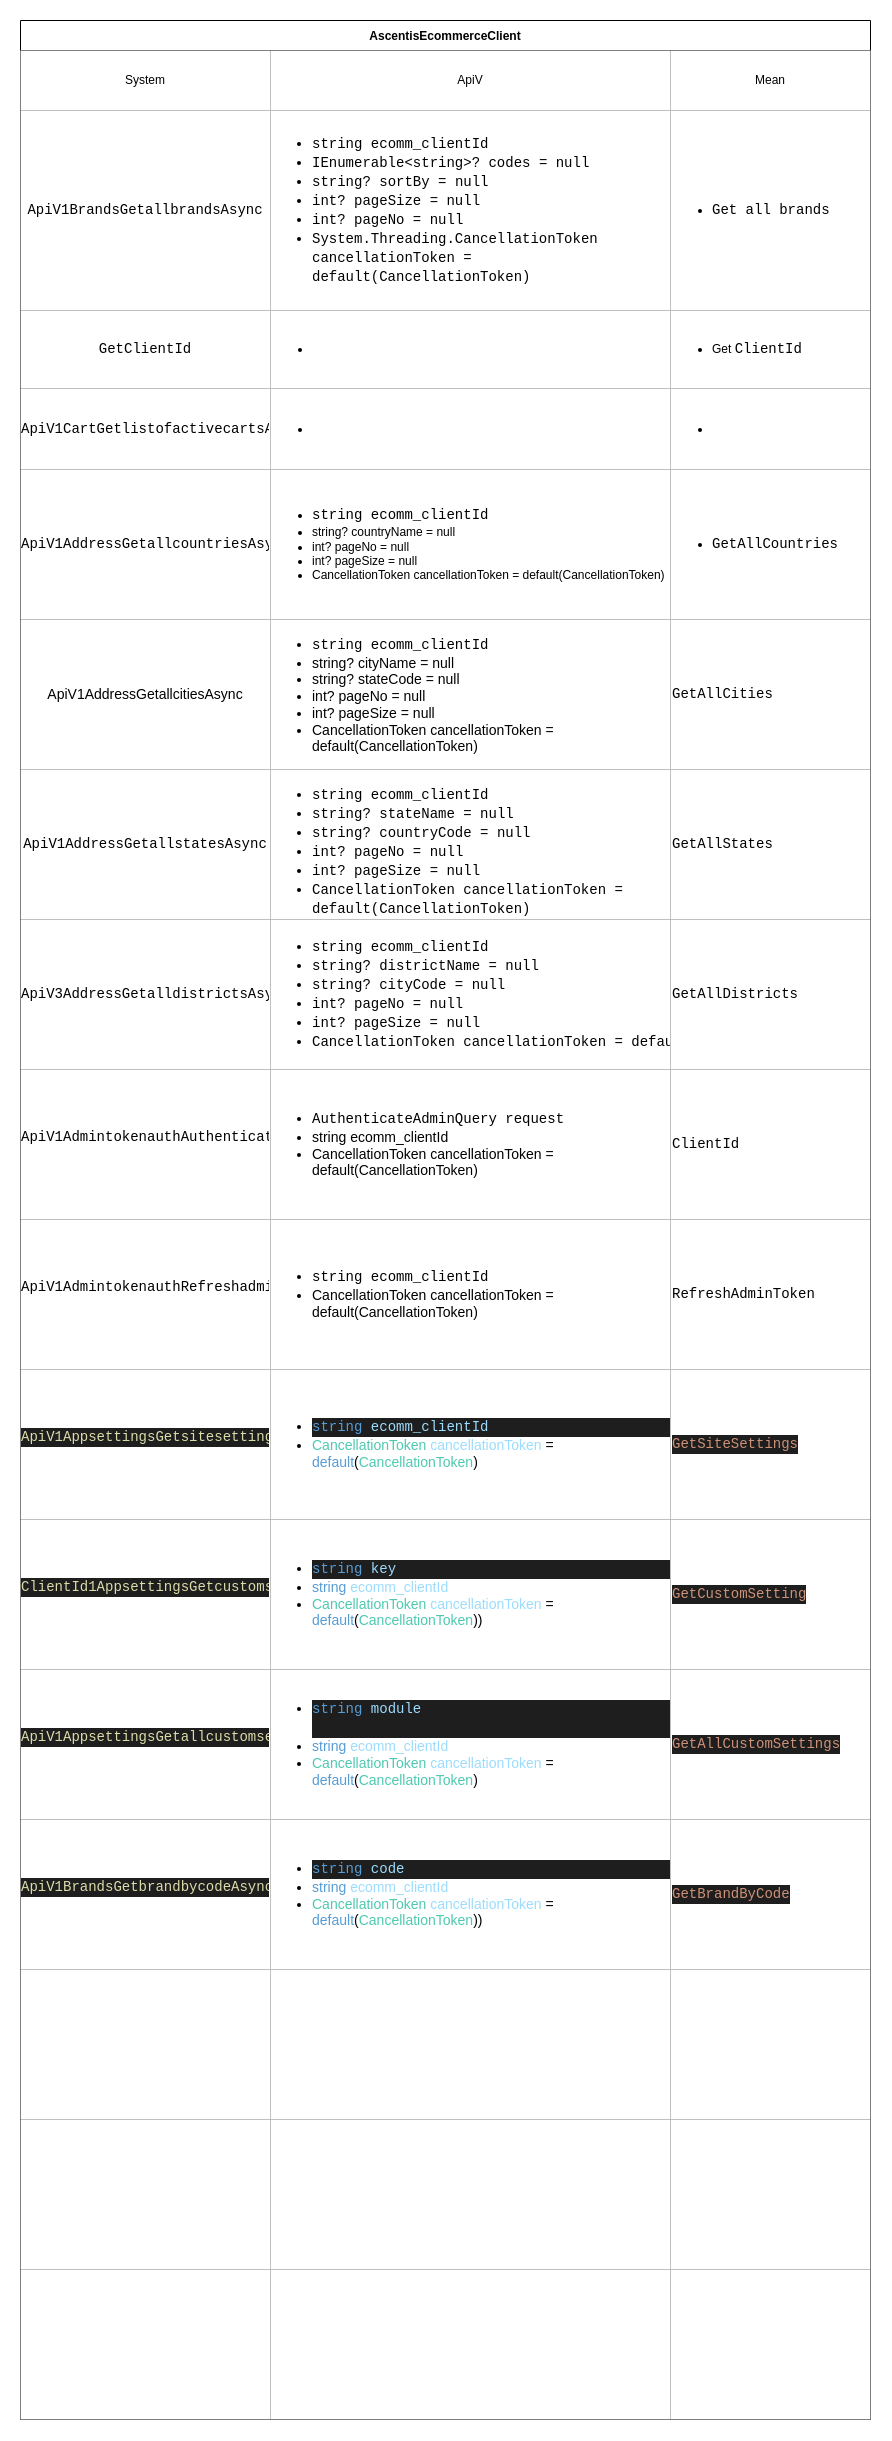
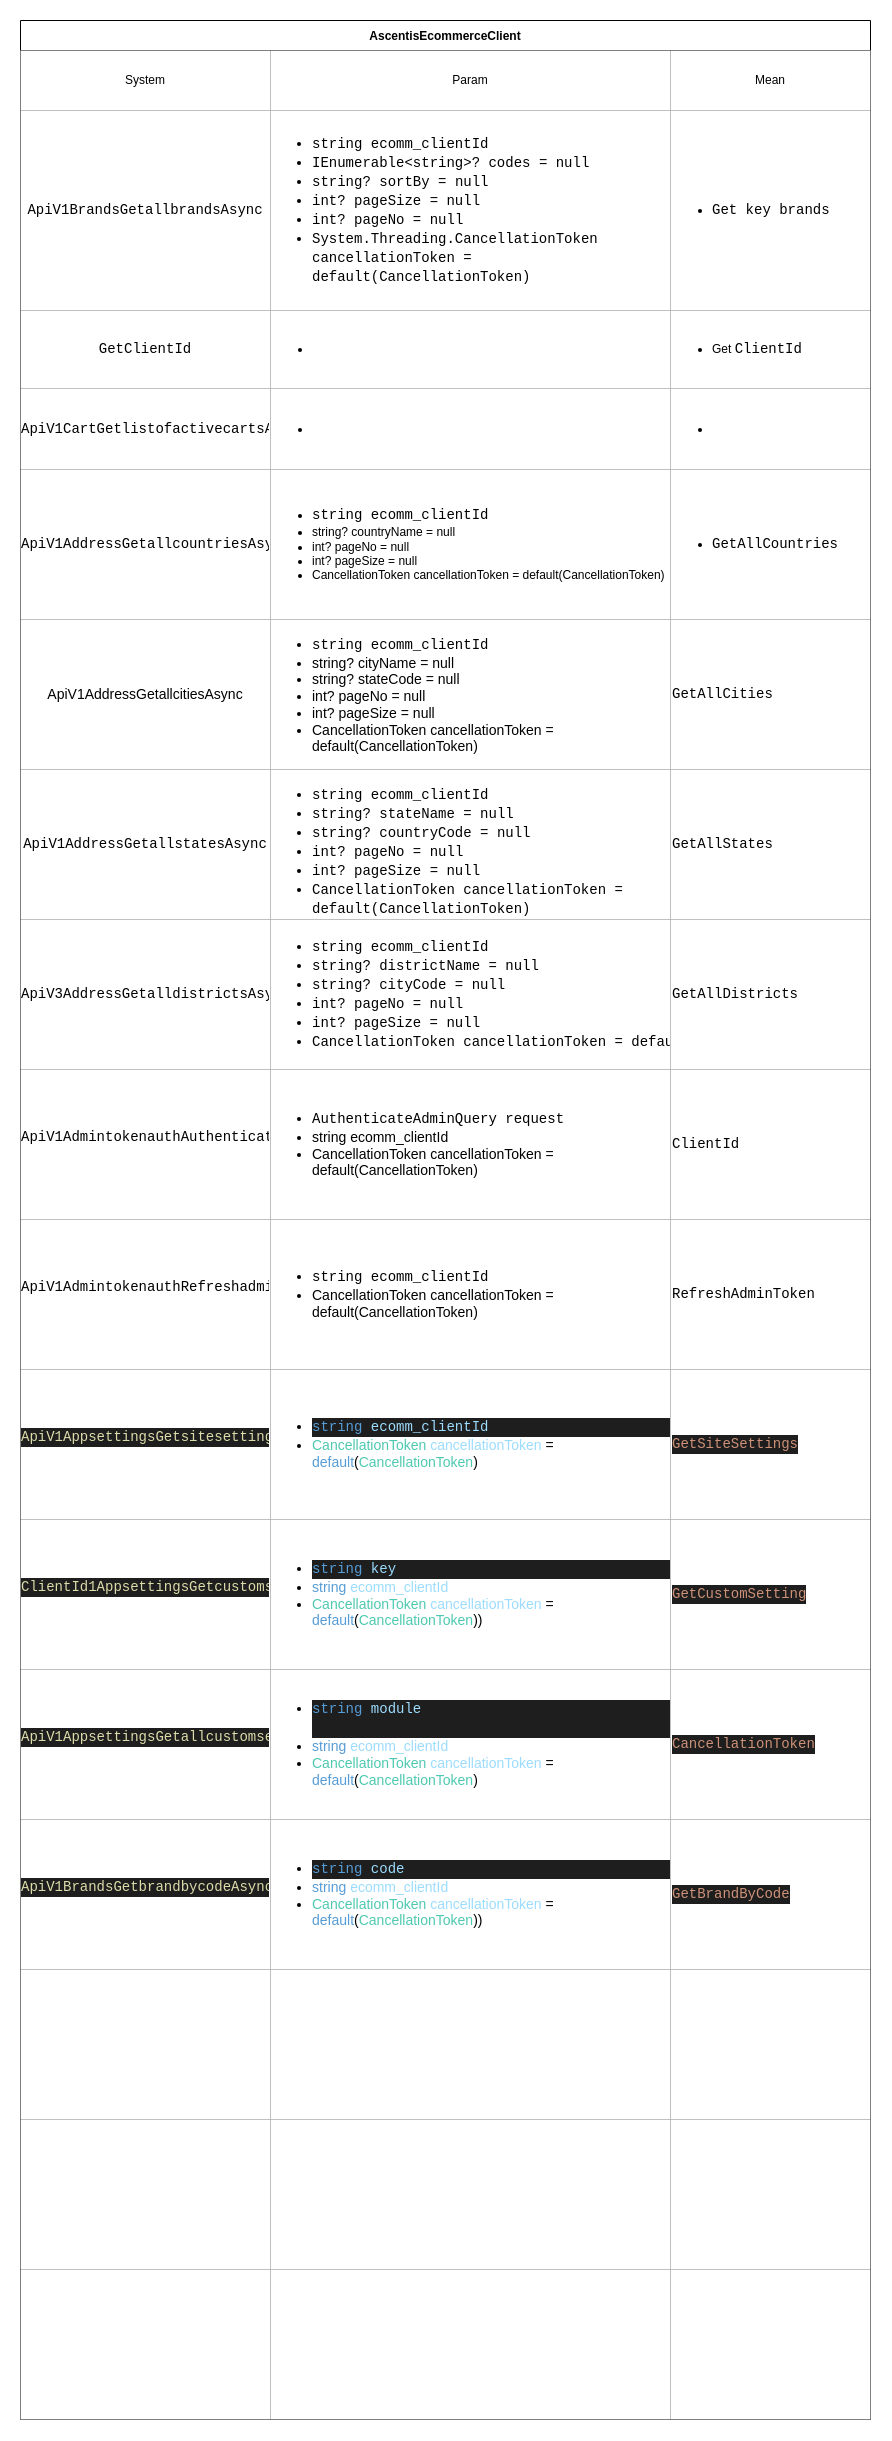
node "ApiV": label "ApiV" -> "Param"
node "Get all brands": label "Get all brands" -> "Get key brands"
node "GetAllCustomSettings": label "GetAllCustomSettings" -> "CancellationToken"
